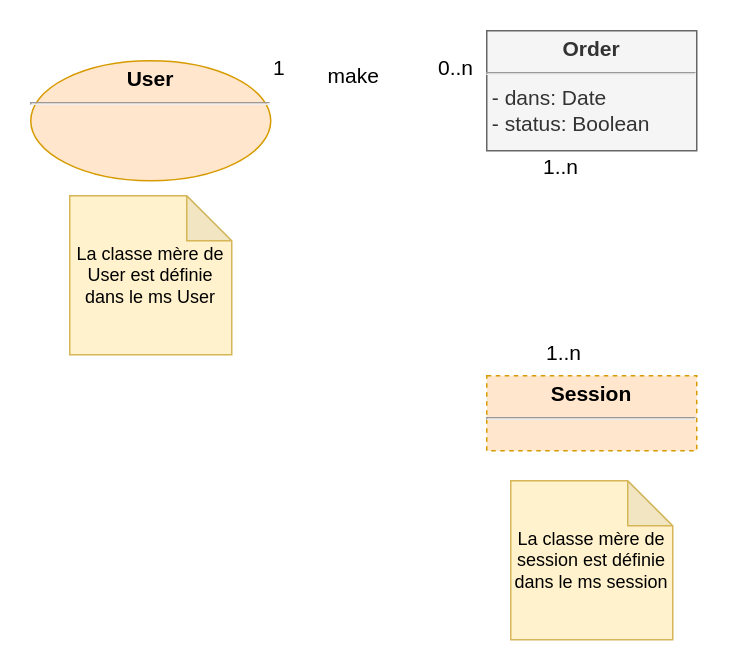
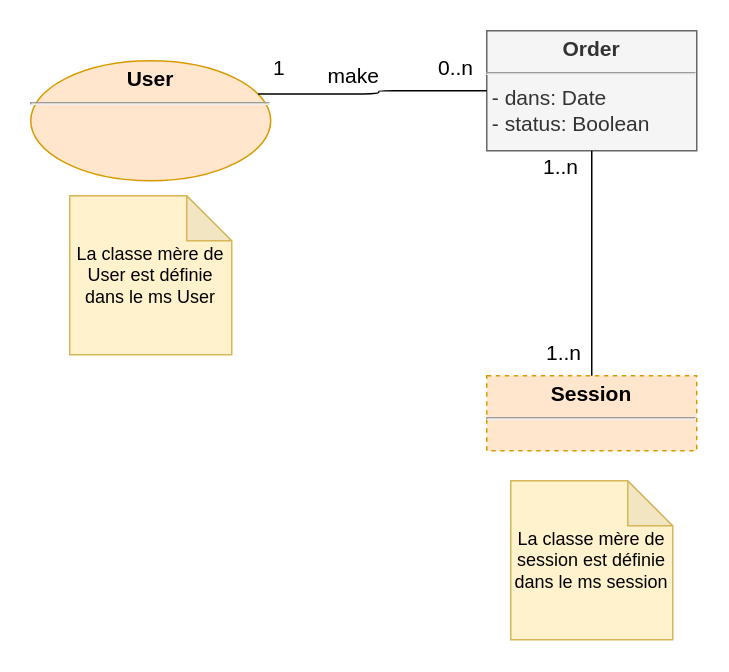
edge "Order - dans: Date - status: Boolean" -- "User": added
edge "Order - dans: Date - status: Boolean" -- "Session": added
